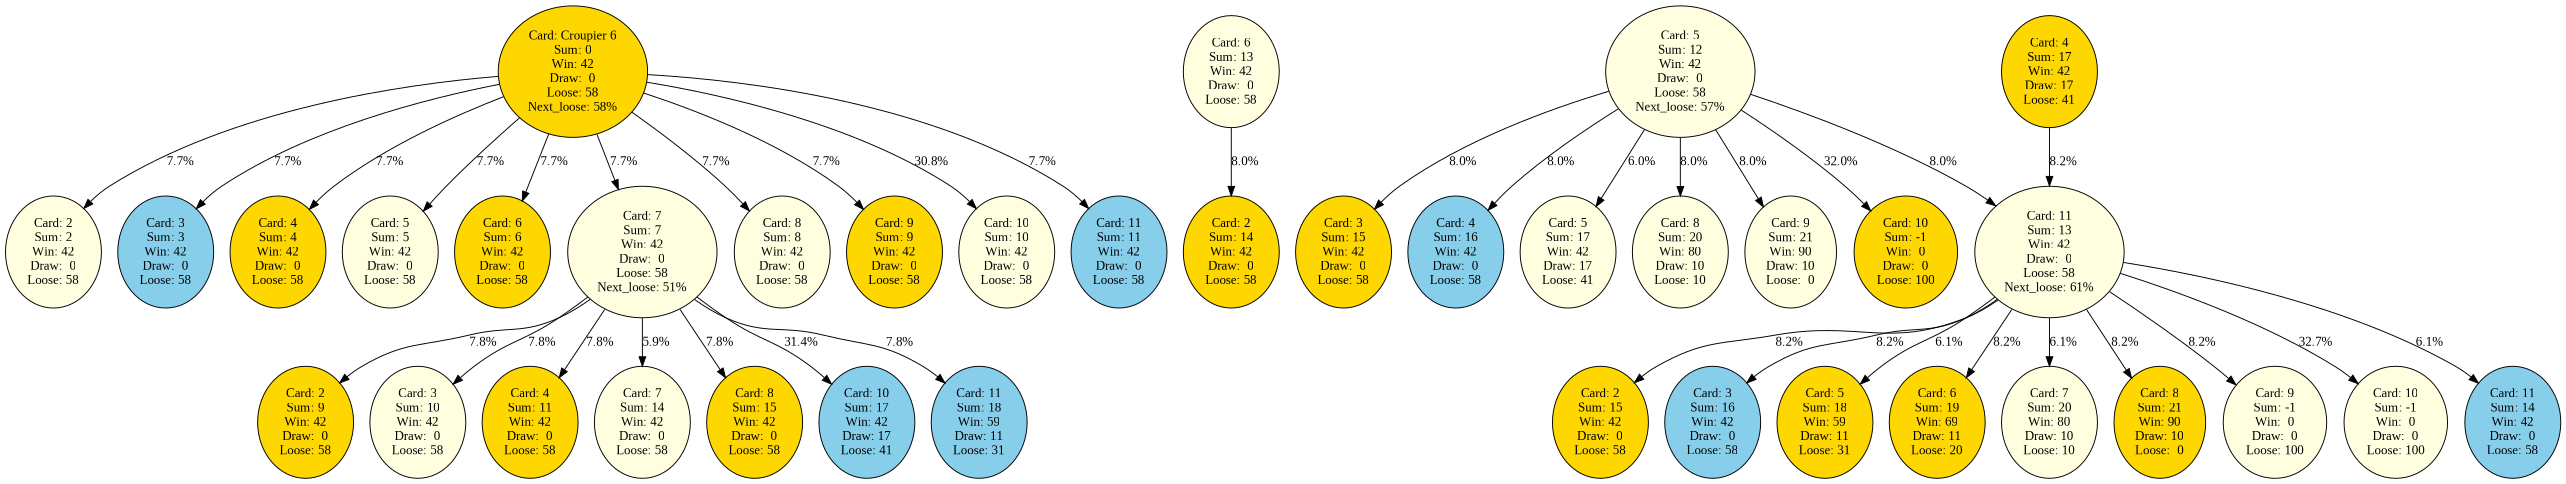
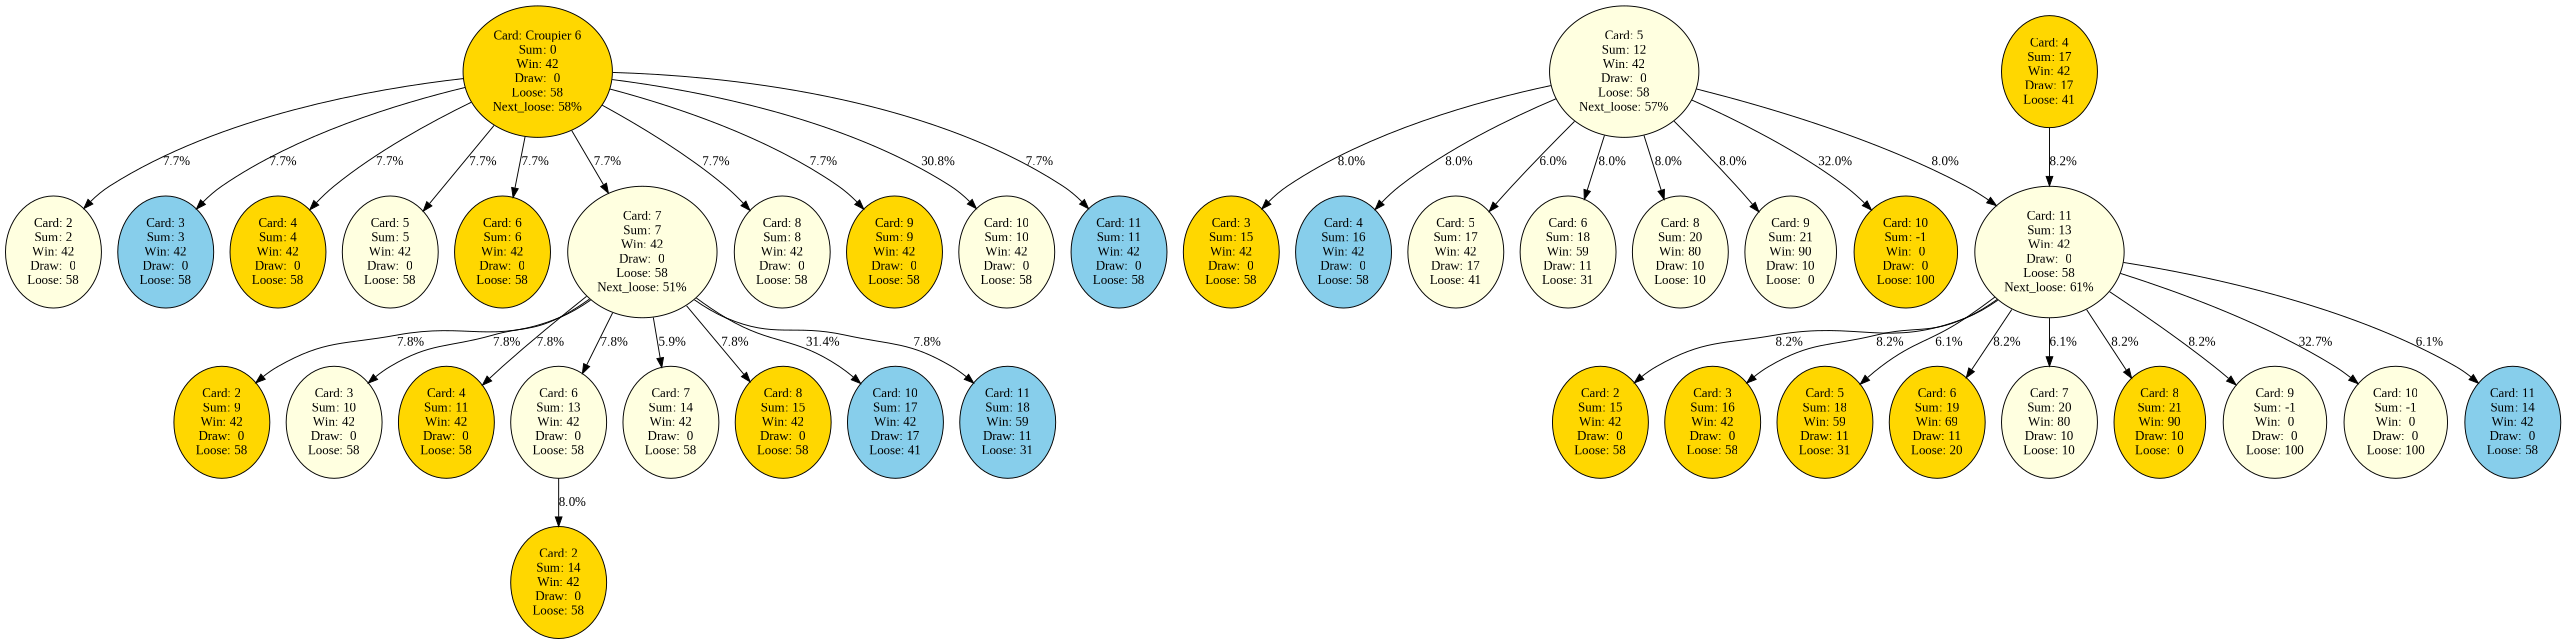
node "Card: 6 Sum: 18 Win: 59 Draw: 11 Loose: 31": added
edge "Card: 7 Sum: 7 Win: 42 Draw:  0 Loose: 58 Next_loose: 51%" -> "Card: 6 Sum: 13 Win: 42 Draw:  0 Loose: 58": added, label "7.8%"
node "Card: 3 Sum: 16 Win: 42 Draw:  0 Loose: 58": fillcolor skyblue -> gold
